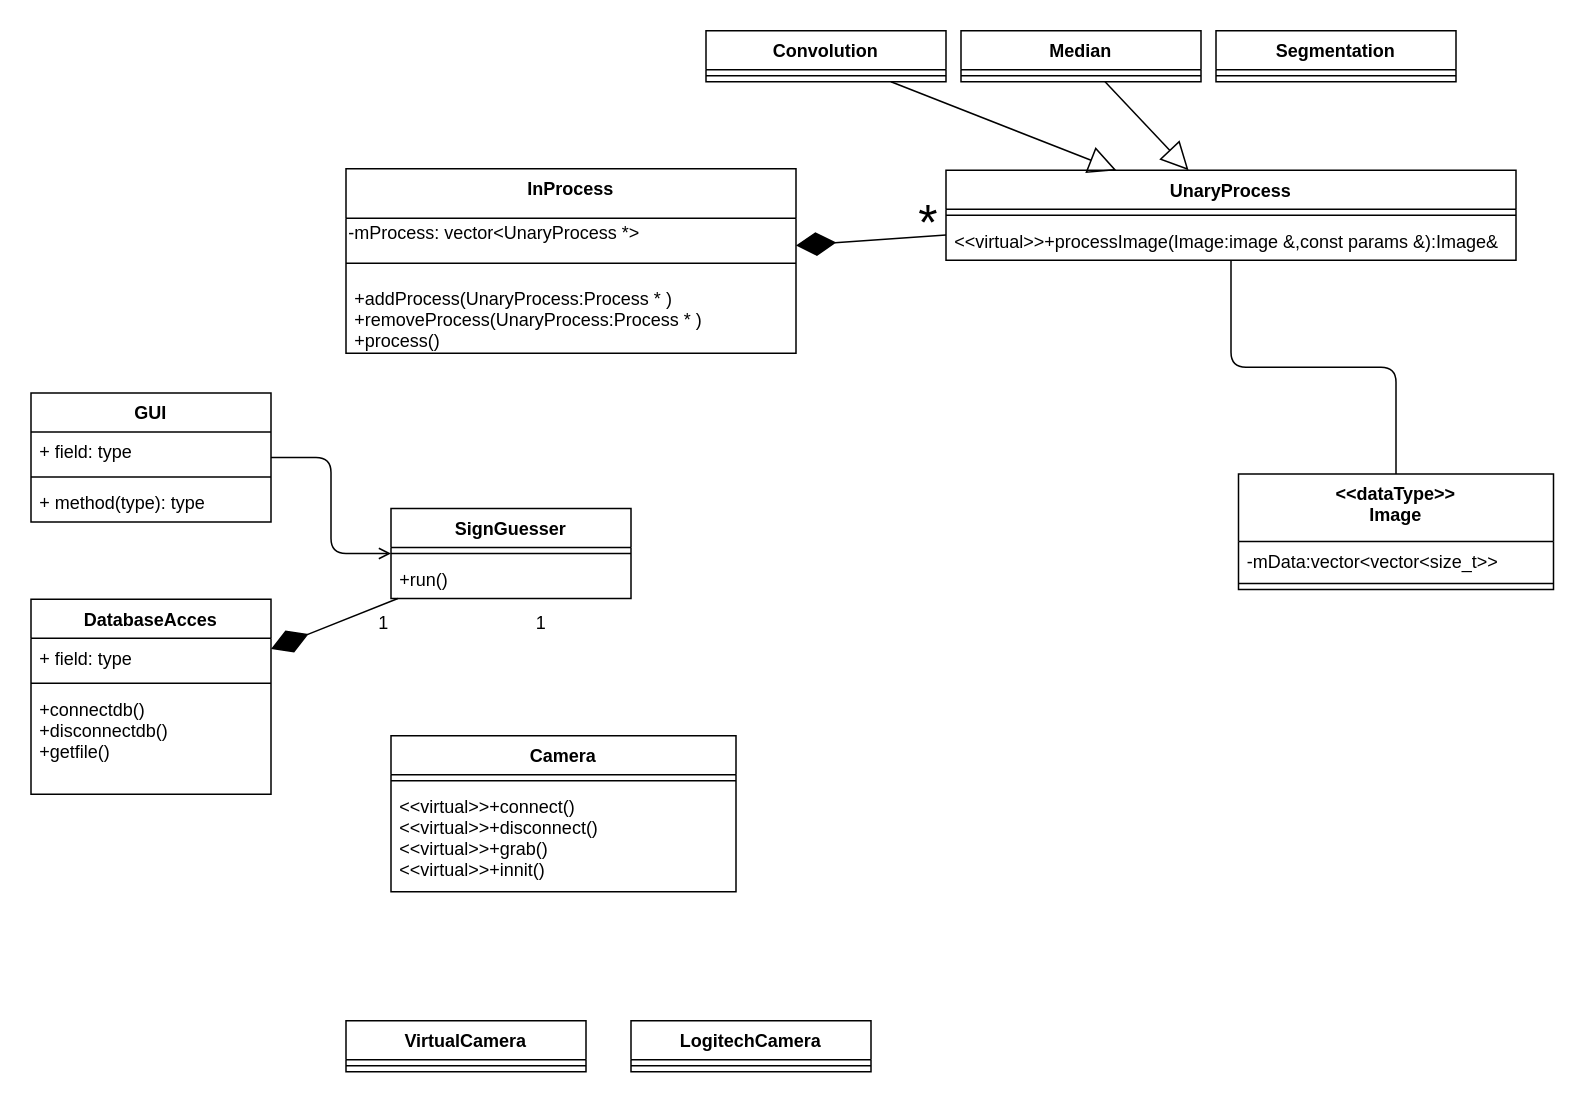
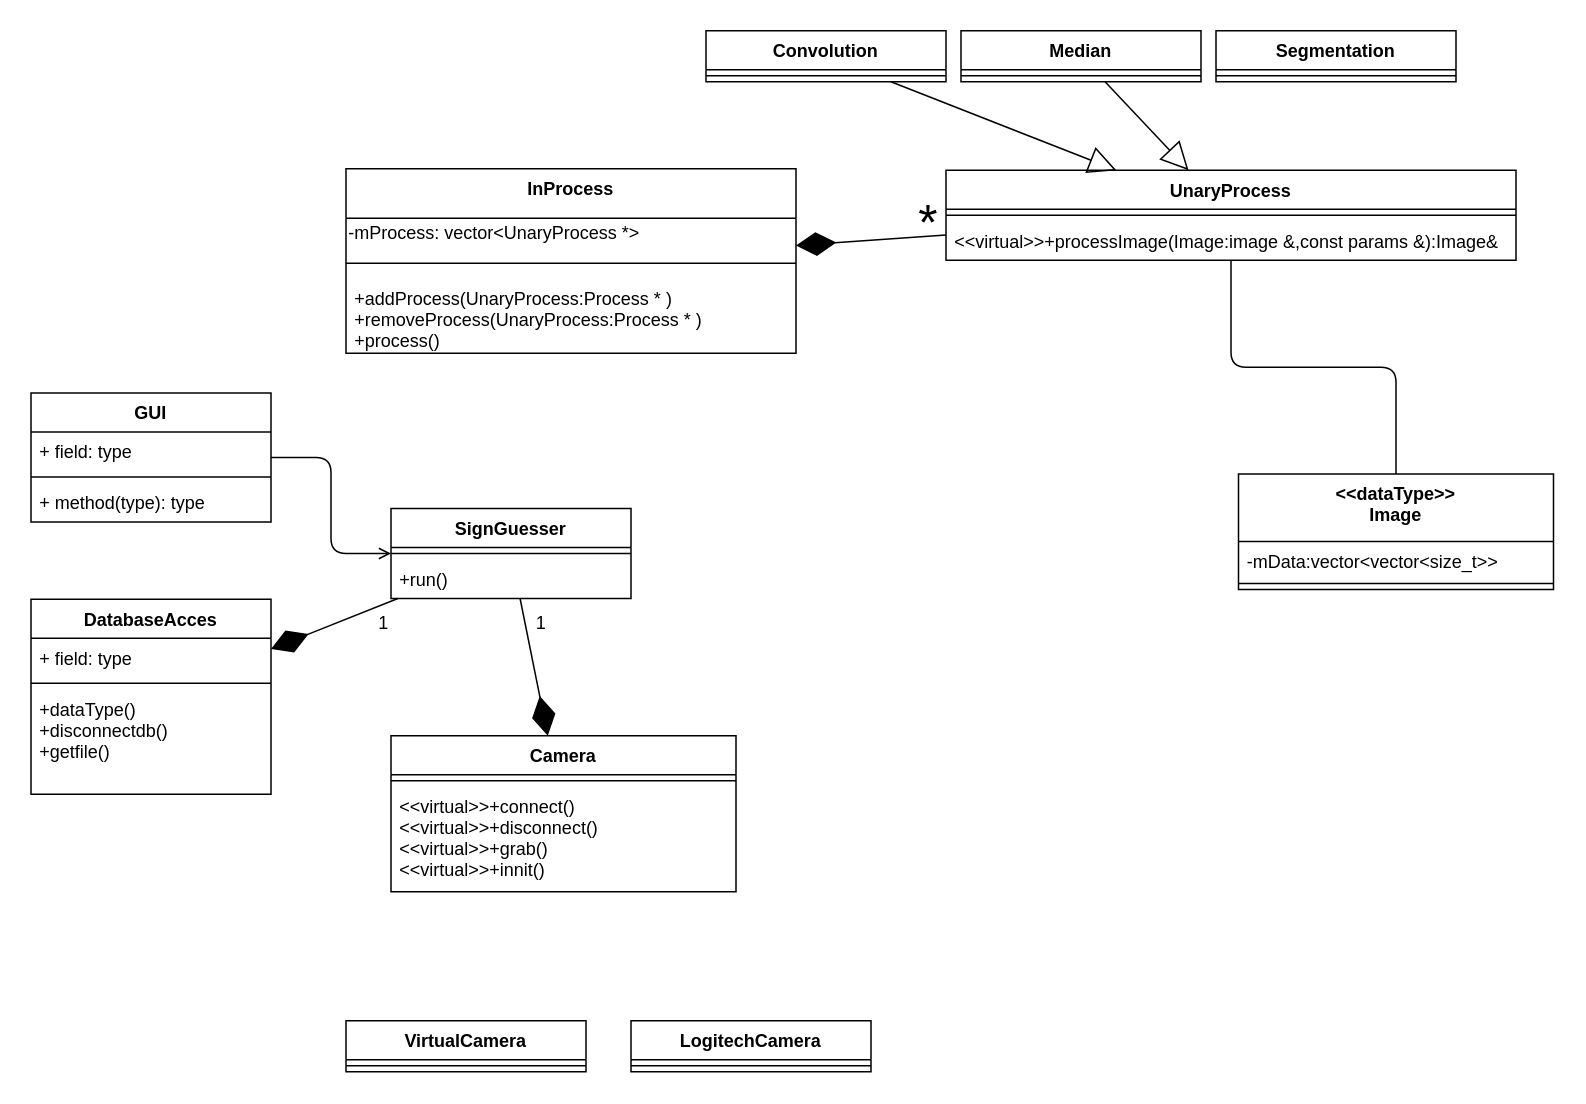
edge "SignGuesser" -> "Camera": added
node "+connectdb() +disconnectdb() +getfile()": label "+connectdb() +disconnectdb() +getfile()" -> "+dataType() +disconnectdb() +getfile()"
